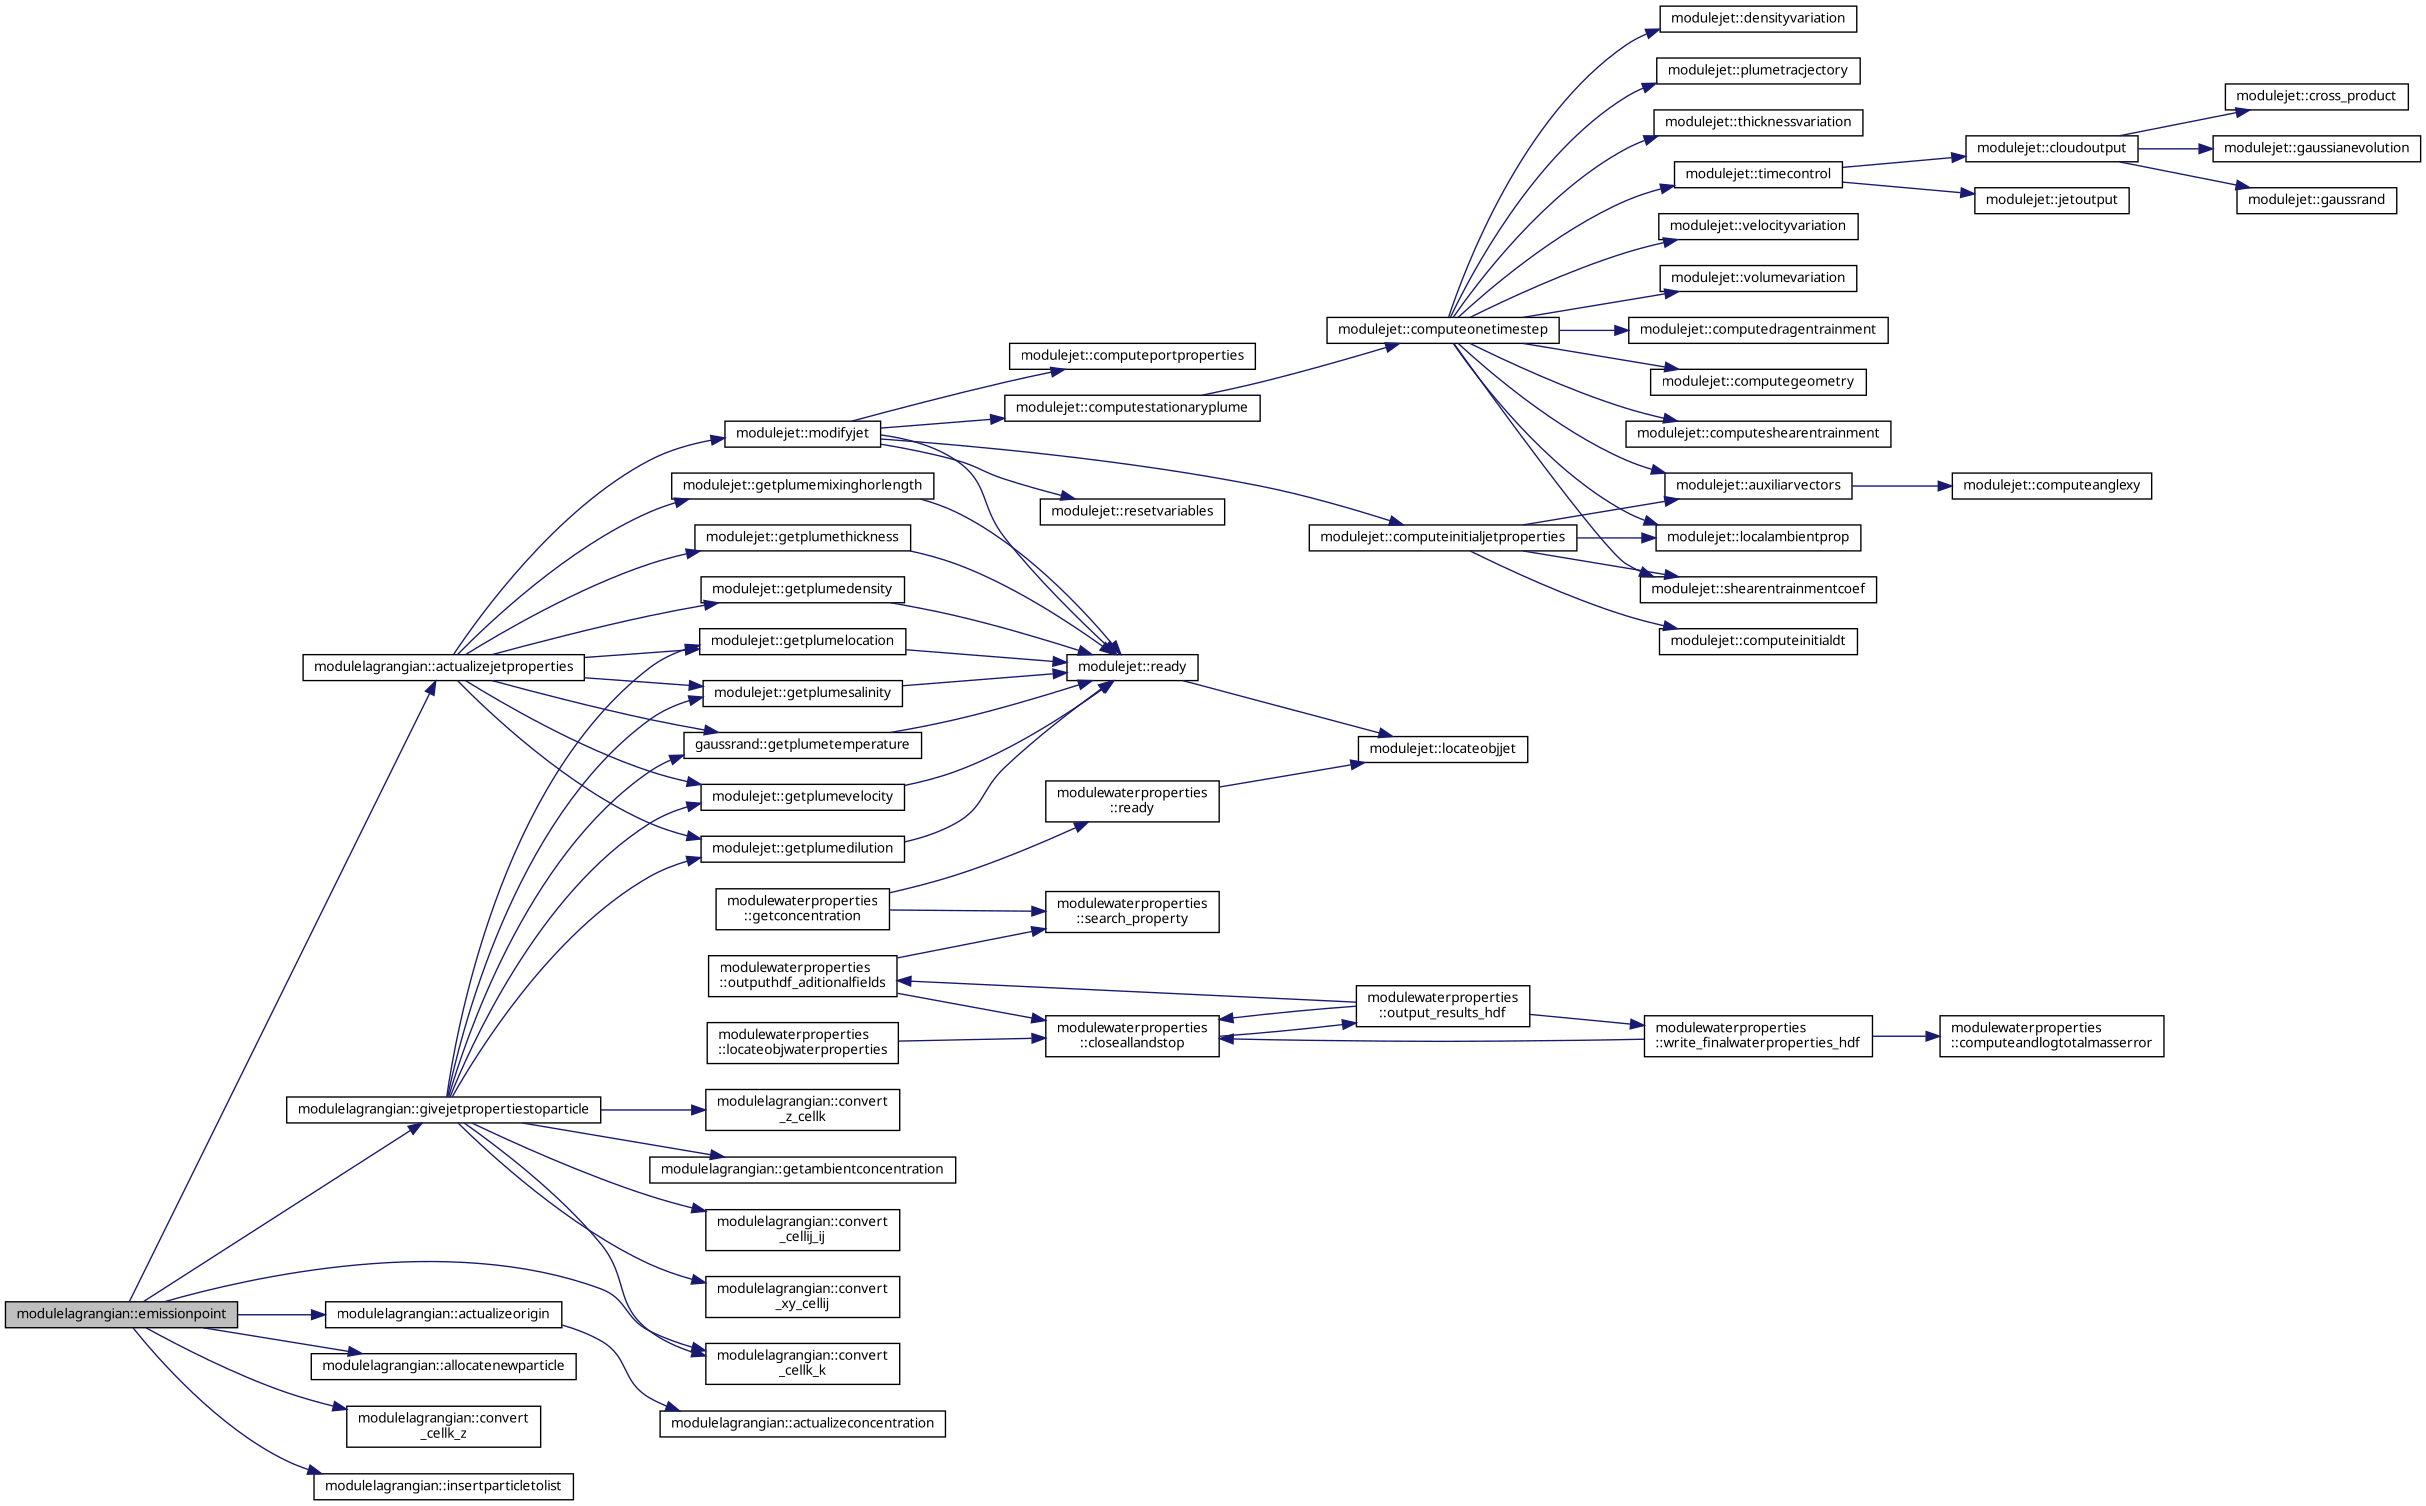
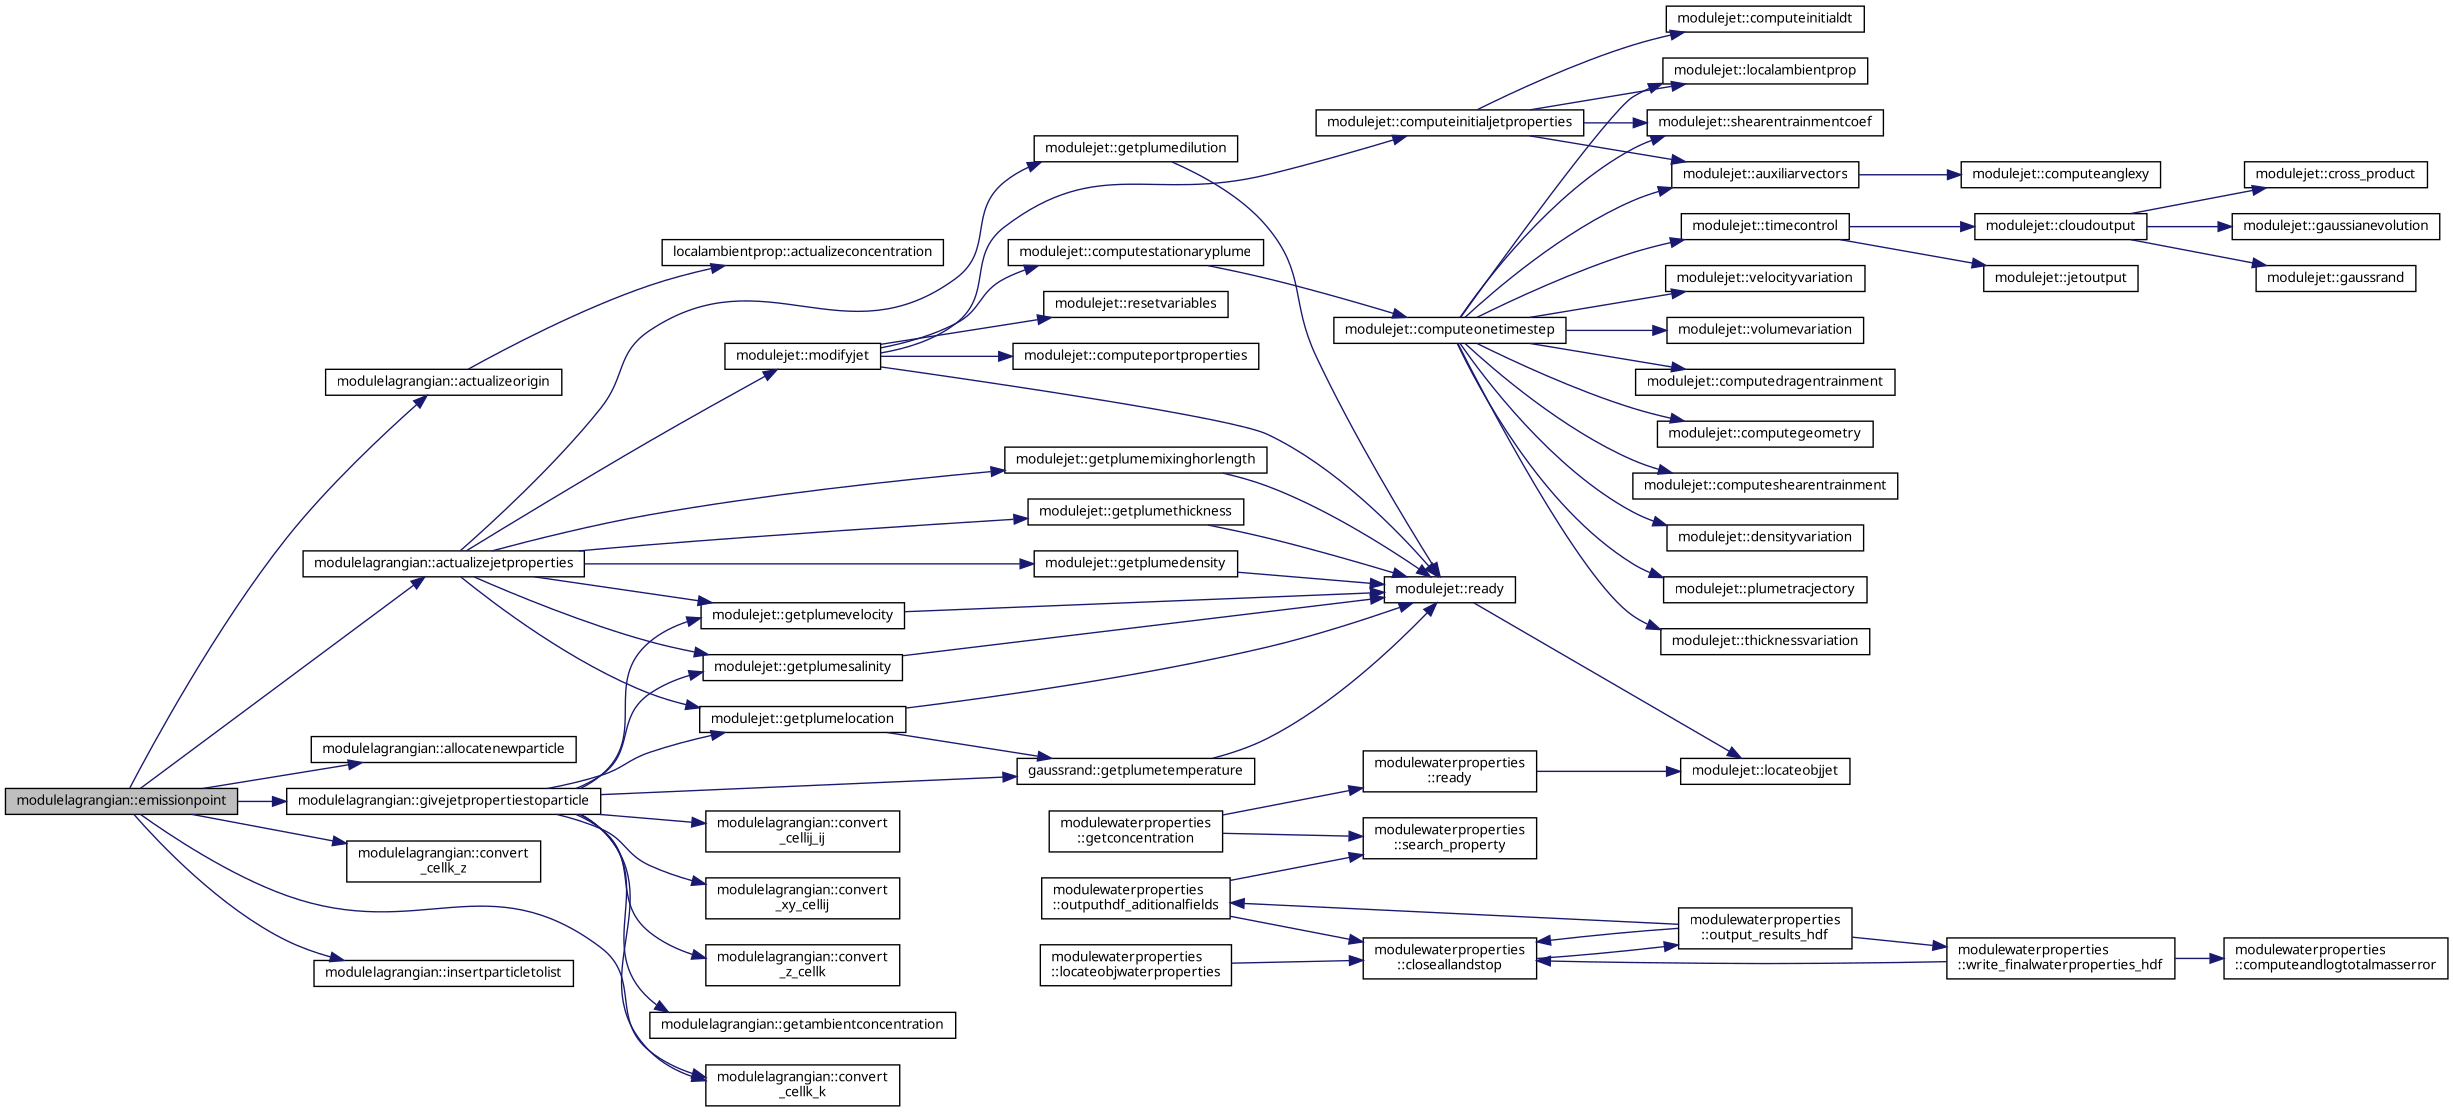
edge "modulelagrangian::actualizejetproperties" -> "gaussrand::getplumetemperature": now "modulejet::getplumelocation" -> "gaussrand::getplumetemperature"
edge "modulelagrangian::givejetpropertiestoparticle" -> "modulejet::getplumedilution": removed
node "modulelagrangian::actualizeconcentration": label "modulelagrangian::actualizeconcentration" -> "localambientprop::actualizeconcentration"
